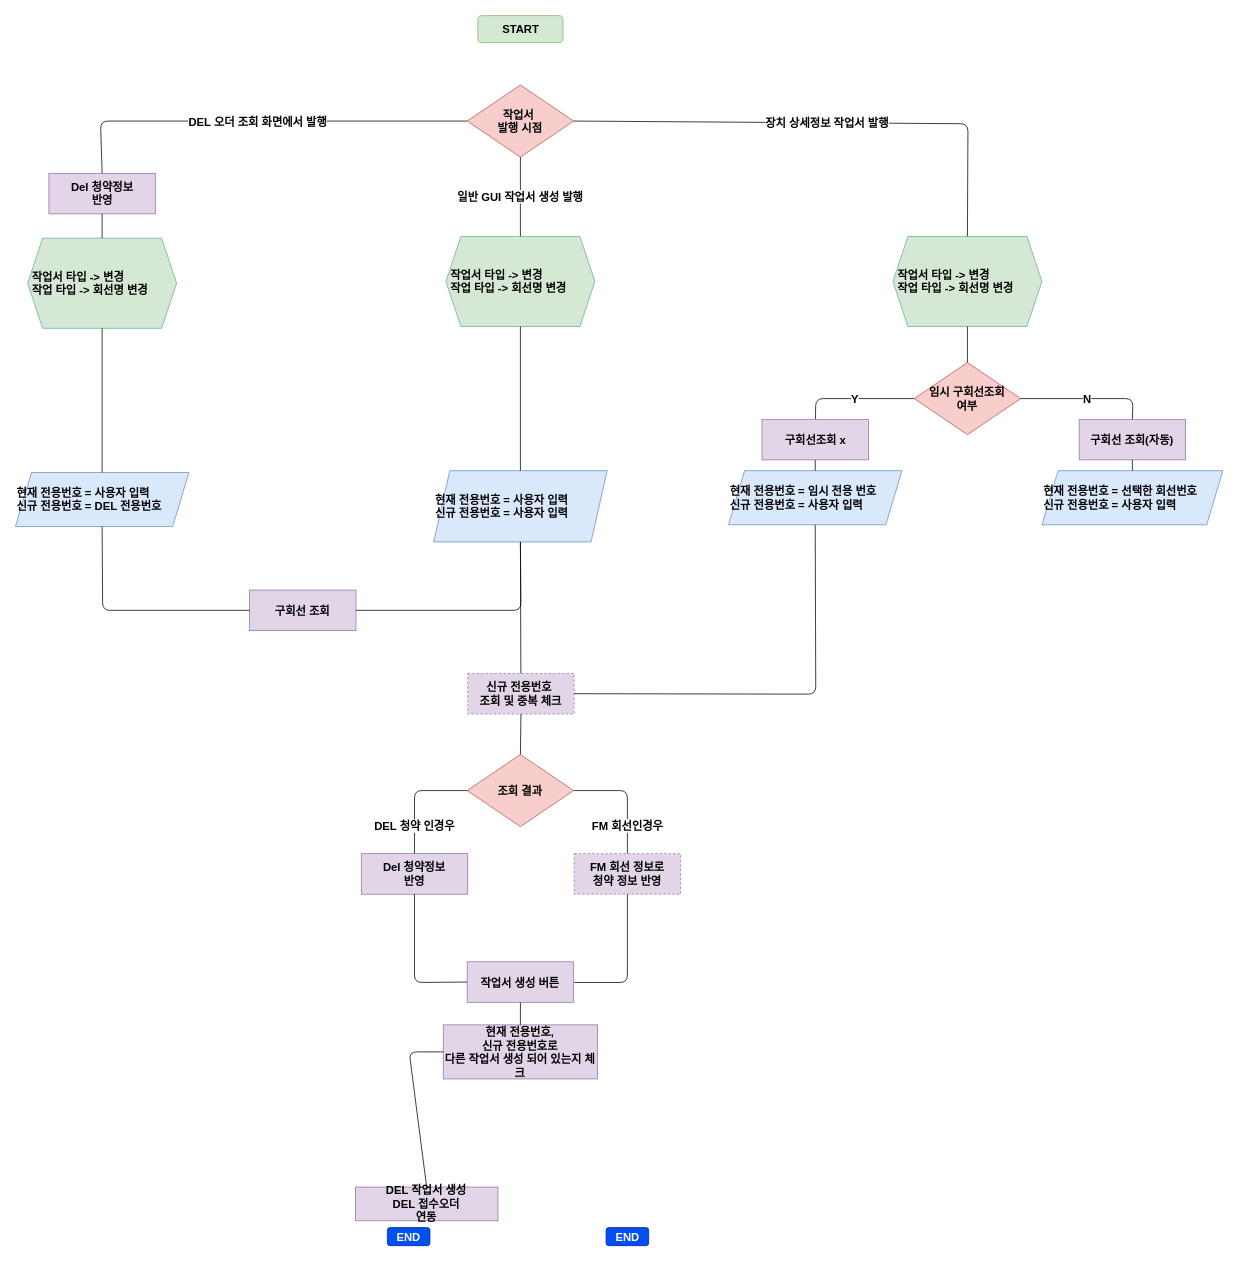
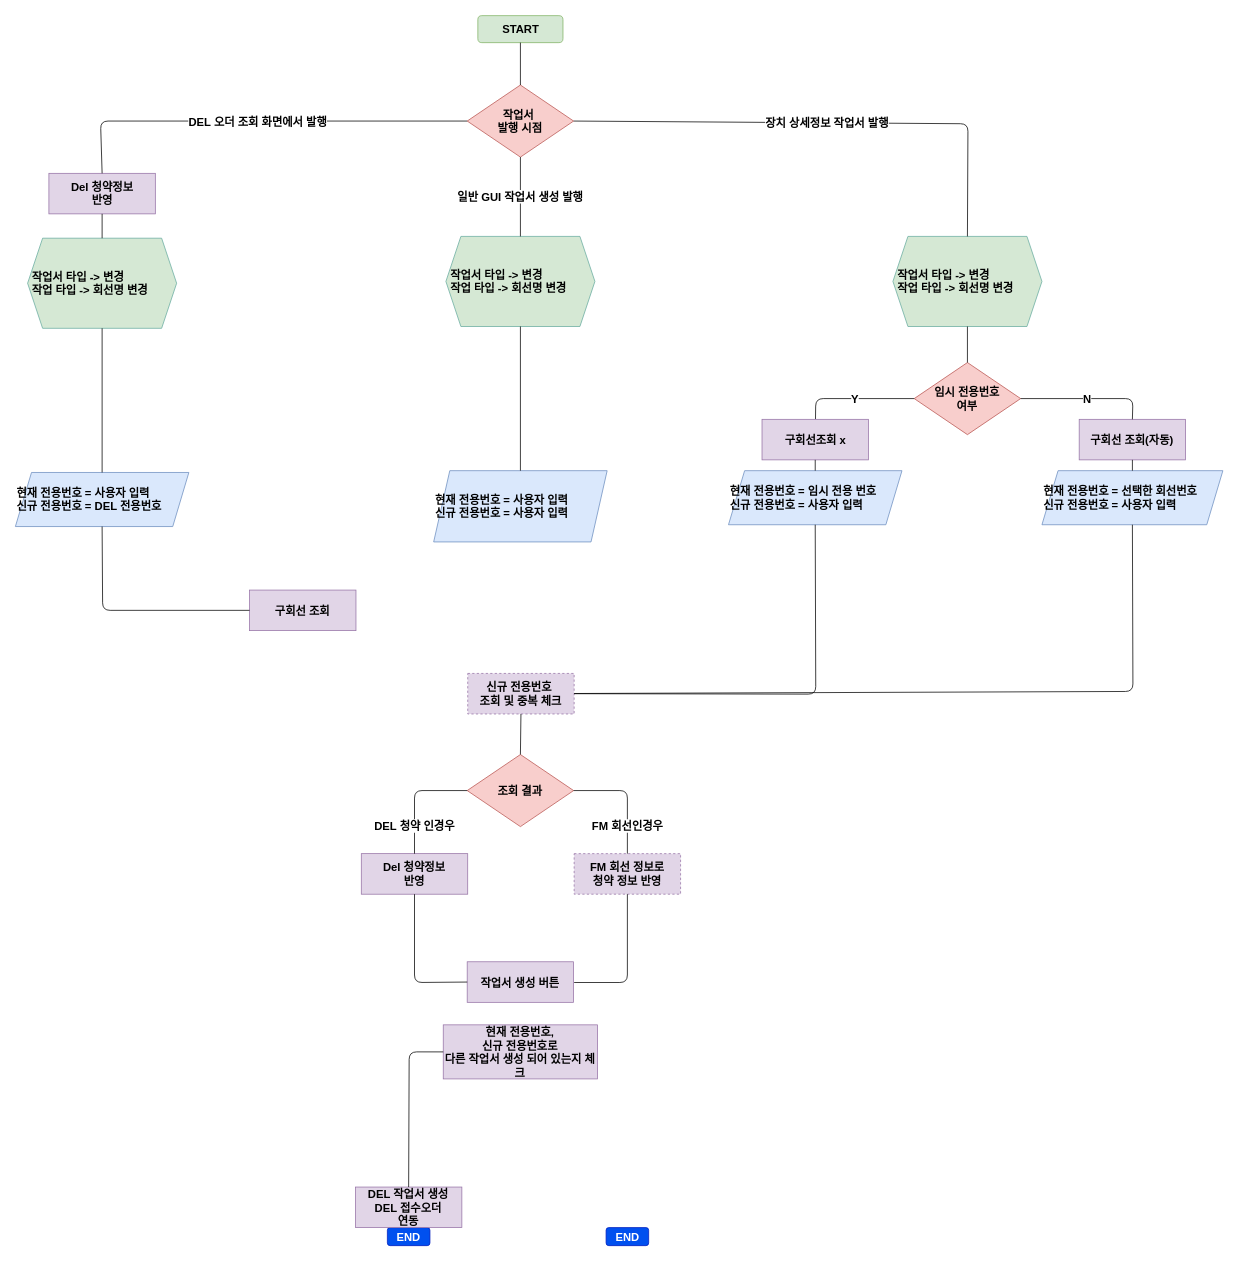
edge "START" -- "작업서 발행 시점": added
node "임시 구회선조회여부": label "임시 구회선조회여부" -> "임시 전용번호여부"
edge "현재 전용번호 = 사용자 입력 신규 전용번호 = 사용자 입력" -- "구회선 조회": removed
edge "현재 전용번호 = 사용자 입력 신규 전용번호 = 사용자 입력" -- "신규 전용번호 조회 및 중복 체크": removed
edge "현재 전용번호 = 선택한 회선번호 신규 전용번호 = 사용자 입력" -- "신규 전용번호 조회 및 중복 체크": added
edge "작업서 생성 버튼" -- "현재 전용번호,신규 전용번호로다른 작업서 생성 되어 있는지 체크": removed
node "DEL 작업서 생성DEL 접수오더 연동": size 143x34 -> 106x41
